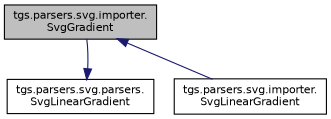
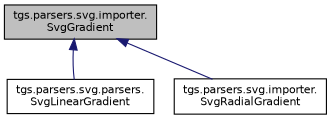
edge "tgs.parsers.svg.importer. SvgGradient" -> "tgs.parsers.svg.parsers. SvgLinearGradient": reversed
node "tgs.parsers.svg.importer. SvgLinearGradient": label "tgs.parsers.svg.importer. SvgLinearGradient" -> "tgs.parsers.svg.importer. SvgRadialGradient"
